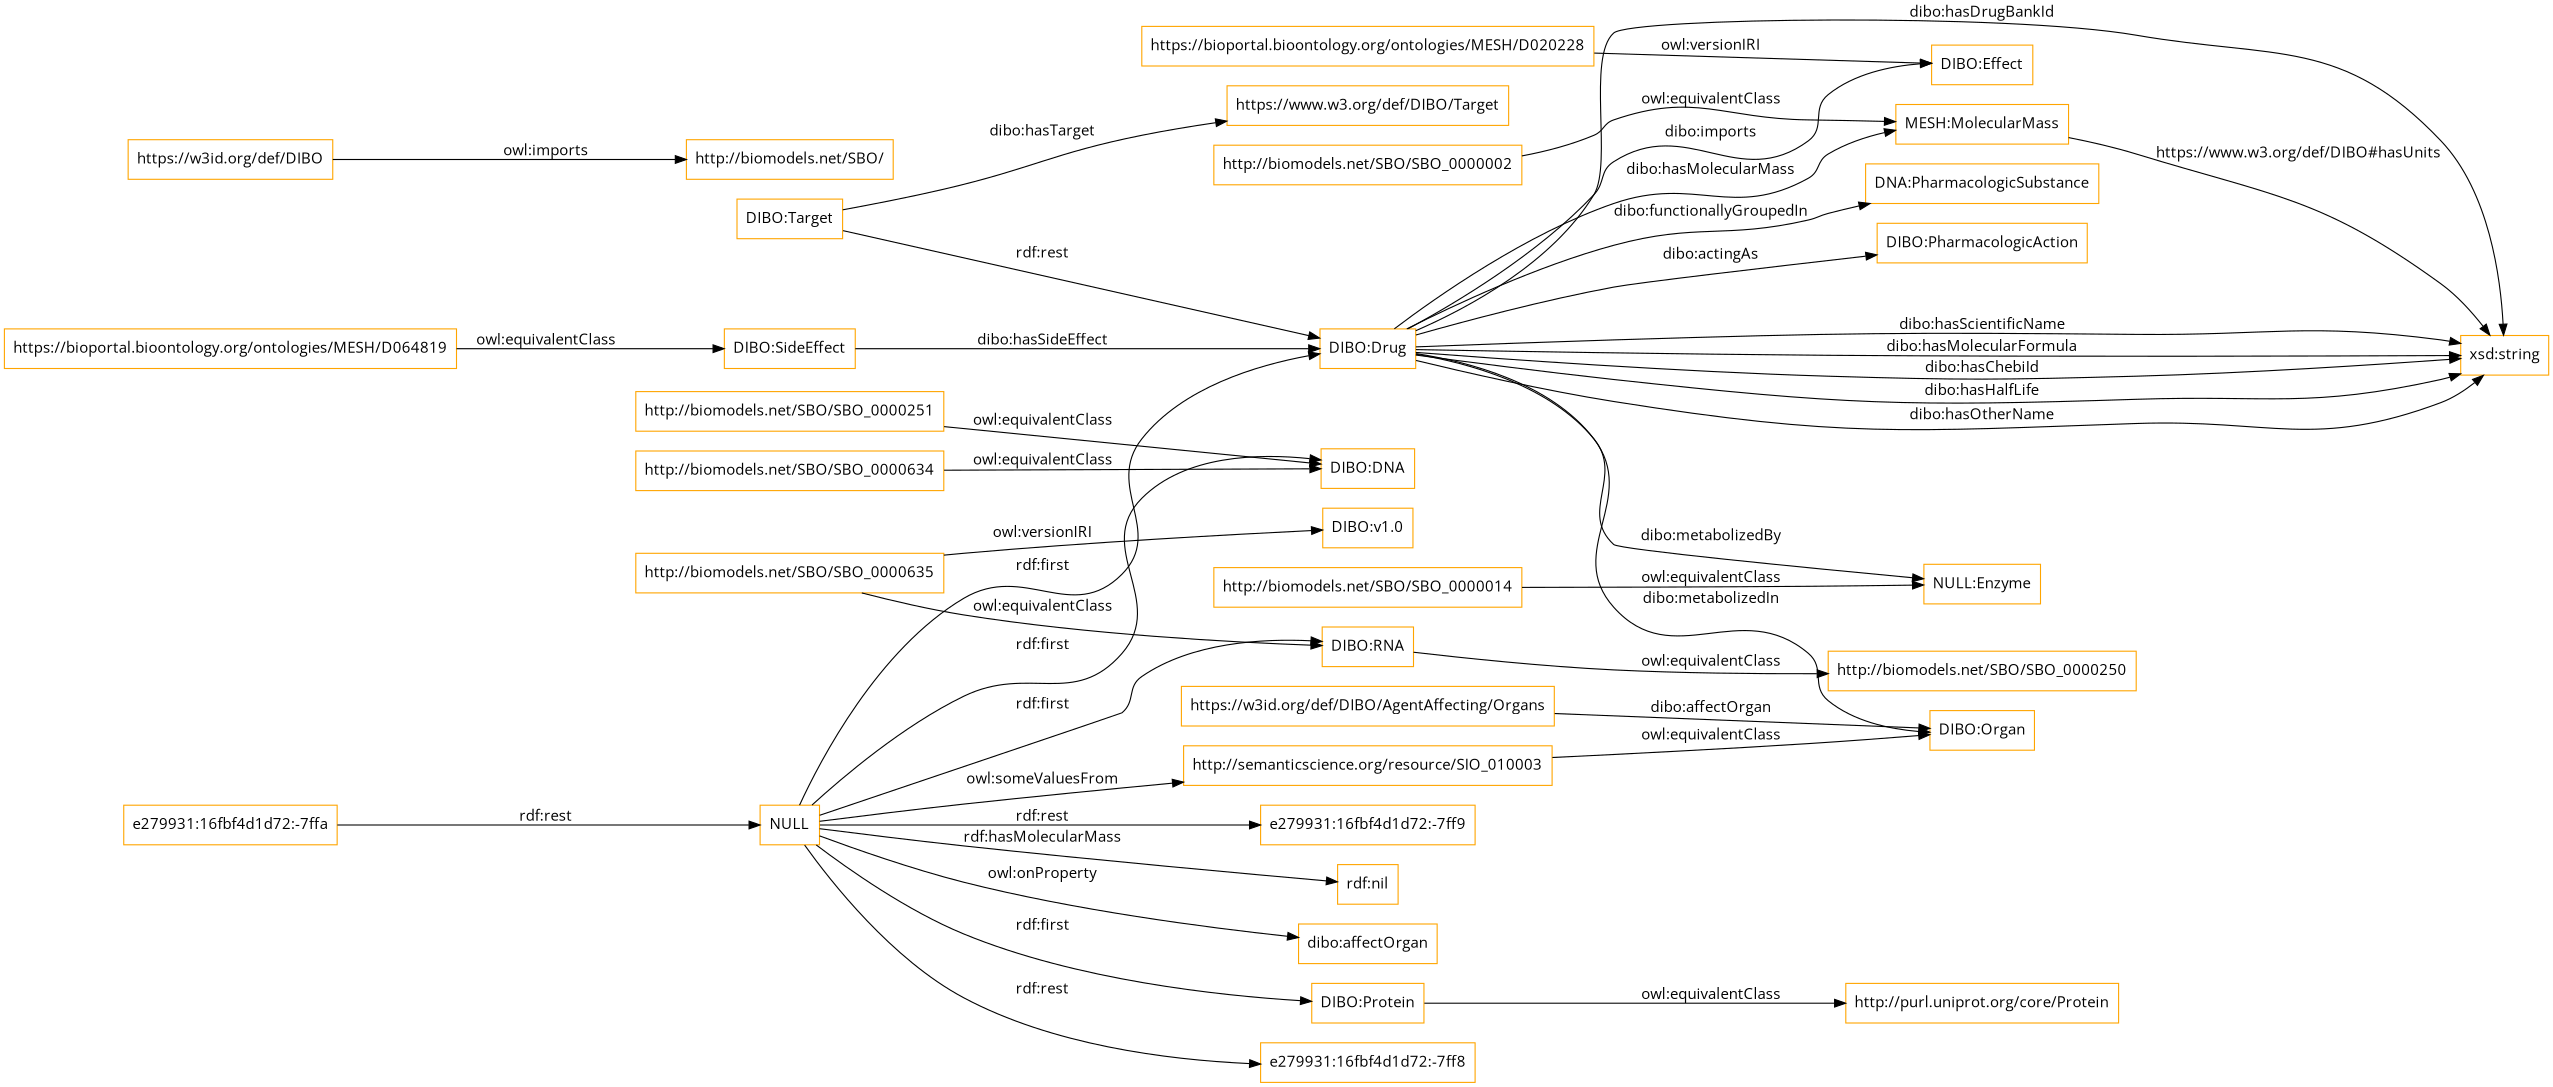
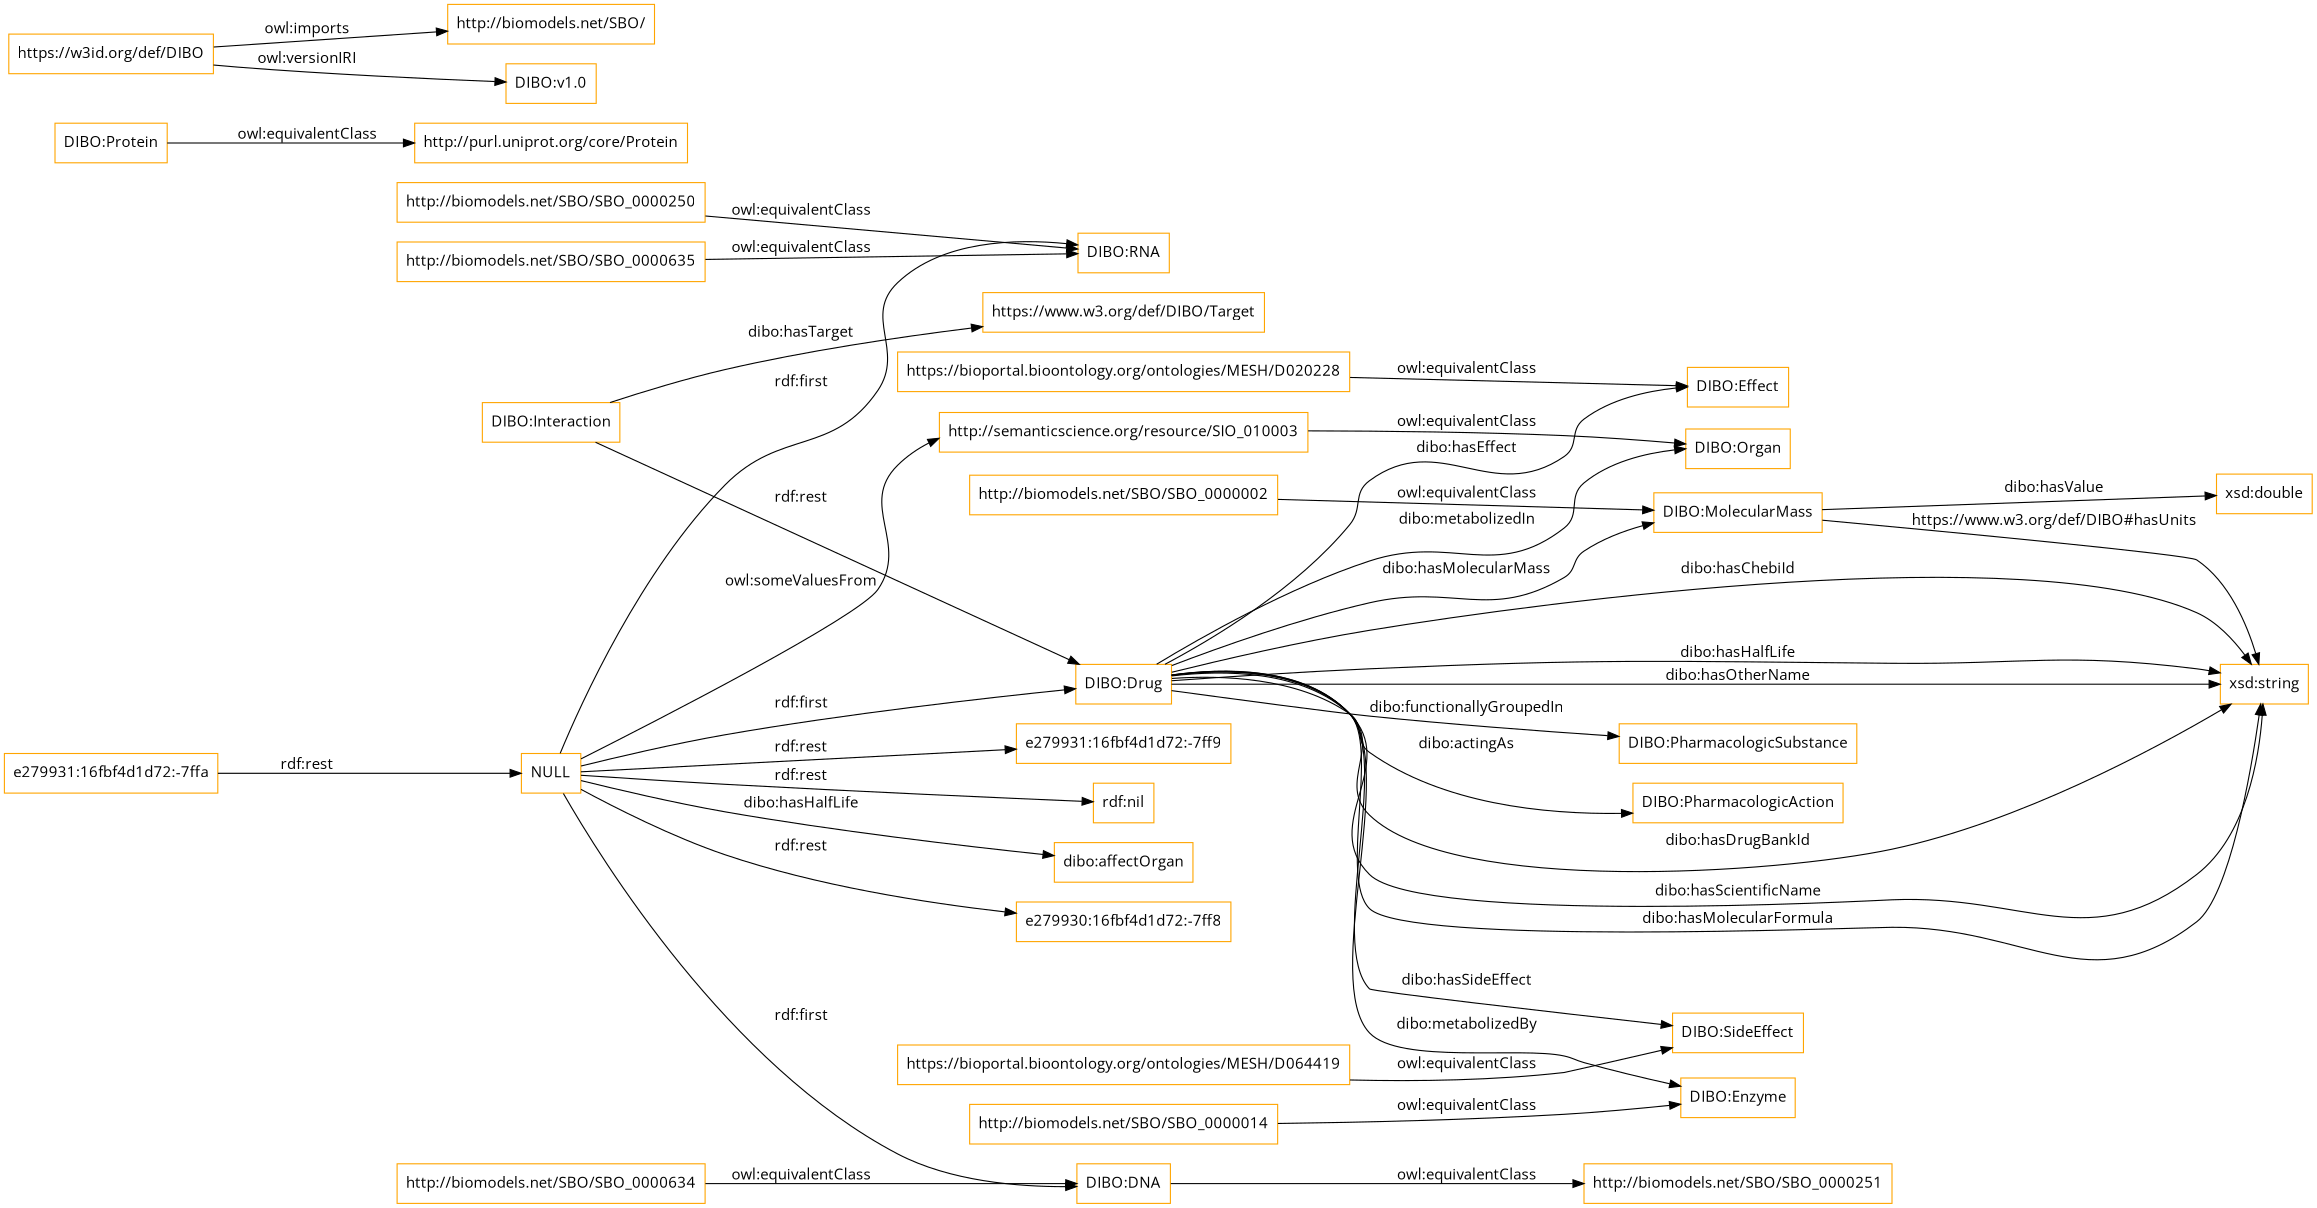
edge "https://bioportal.bioontology.org/ontologies/MESH/D020228" -> "DIBO:Effect": label "owl:versionIRI" -> "owl:equivalentClass"
node "MESH:MolecularMass": label "MESH:MolecularMass" -> "DIBO:MolecularMass"
edge "DIBO:Drug" -> "DIBO:Effect": label "dibo:imports" -> "dibo:hasEffect"
node "DNA:PharmacologicSubstance": label "DNA:PharmacologicSubstance" -> "DIBO:PharmacologicSubstance"
node "DIBO:Target": label "DIBO:Target" -> "DIBO:Interaction"
node "https://bioportal.bioontology.org/ontologies/MESH/D064819": label "https://bioportal.bioontology.org/ontologies/MESH/D064819" -> "https://bioportal.bioontology.org/ontologies/MESH/D064419"
edge "DIBO:SideEffect" -> "DIBO:Drug": reversed
edge "http://biomodels.net/SBO/SBO_0000251" -> "DIBO:DNA": reversed
node "xsd:double": added
edge "http://biomodels.net/SBO/SBO_0000635" -> "DIBO:v1.0": now "https://w3id.org/def/DIBO" -> "DIBO:v1.0"
node "NULL:Enzyme": label "NULL:Enzyme" -> "DIBO:Enzyme"
edge "DIBO:RNA" -> "http://biomodels.net/SBO/SBO_0000250": reversed
node "https://w3id.org/def/DIBO/AgentAffecting/Organs": removed
edge "NULL" -> "rdf:nil": label "rdf:hasMolecularMass" -> "rdf:rest"
edge "NULL" -> "dibo:affectOrgan": label "owl:onProperty" -> "dibo:hasHalfLife"
edge "NULL" -> "DIBO:Protein": removed, label "rdf:first"
node "e279931:16fbf4d1d72:-7ff8": label "e279931:16fbf4d1d72:-7ff8" -> "e279930:16fbf4d1d72:-7ff8"
